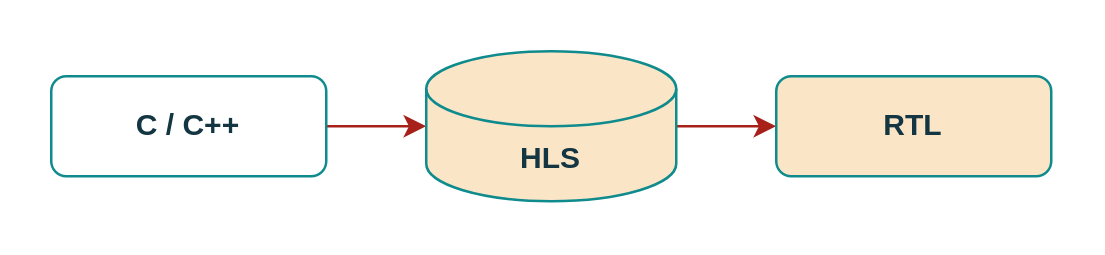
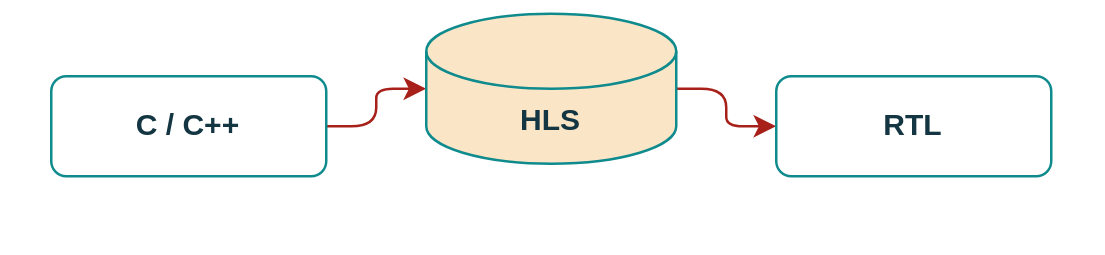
node "HLS": moved (551, 126) -> (551, 89)
node "RTL": fillcolor #fae5c7 -> #ffffff
